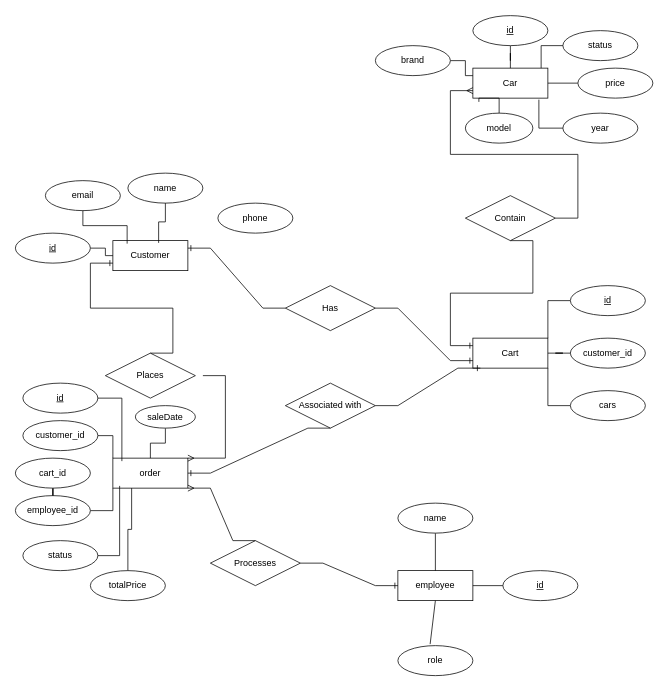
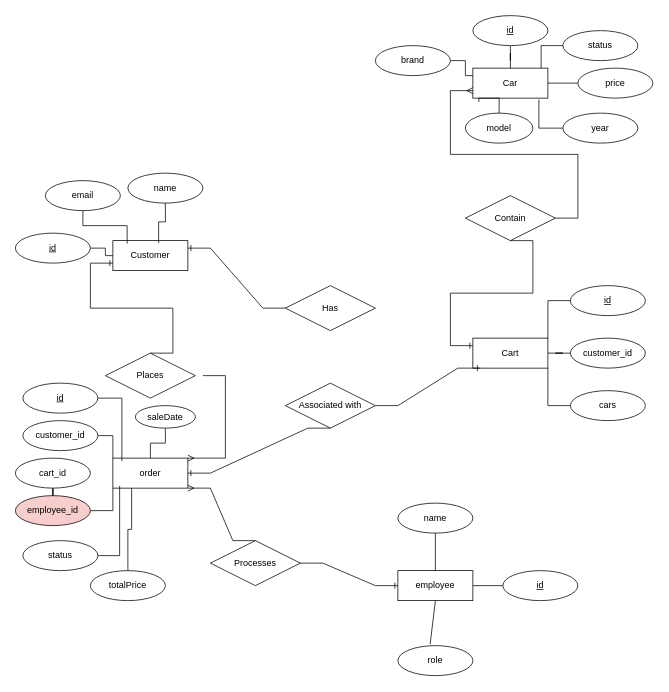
node "phone": removed
edge "Has" -> "Cart": removed
node "employee_id": fillcolor #ffffff -> #f8cecc
